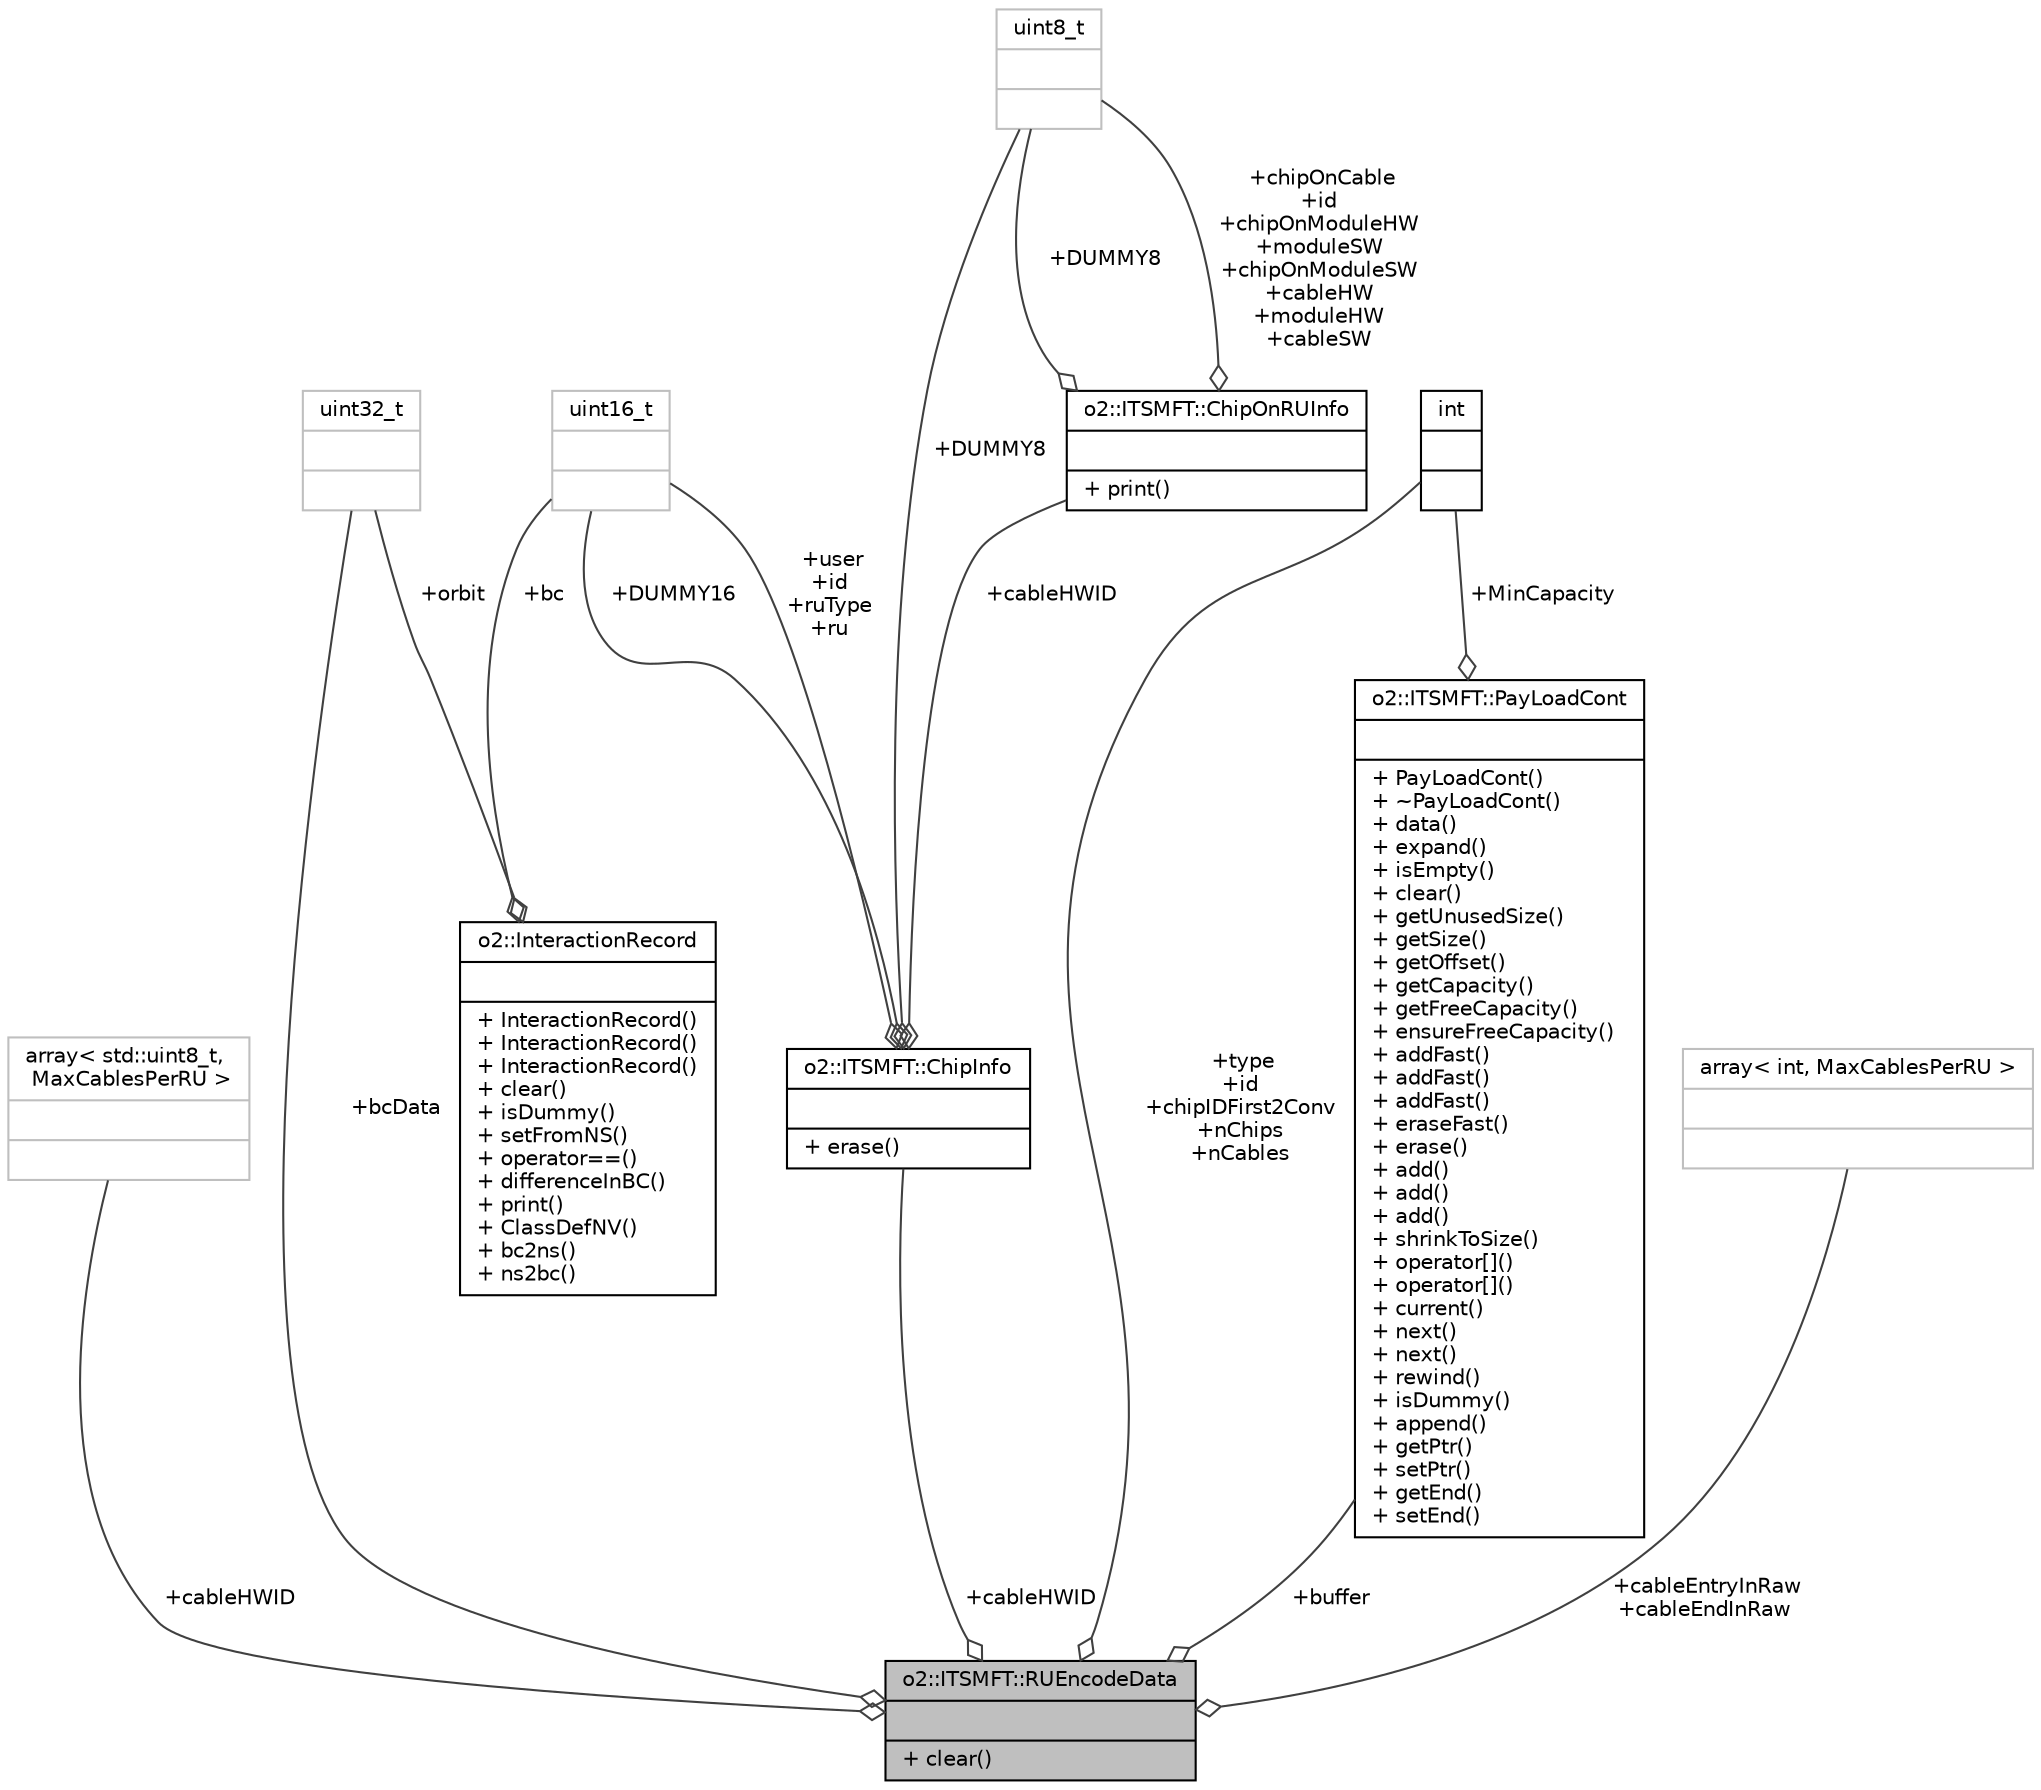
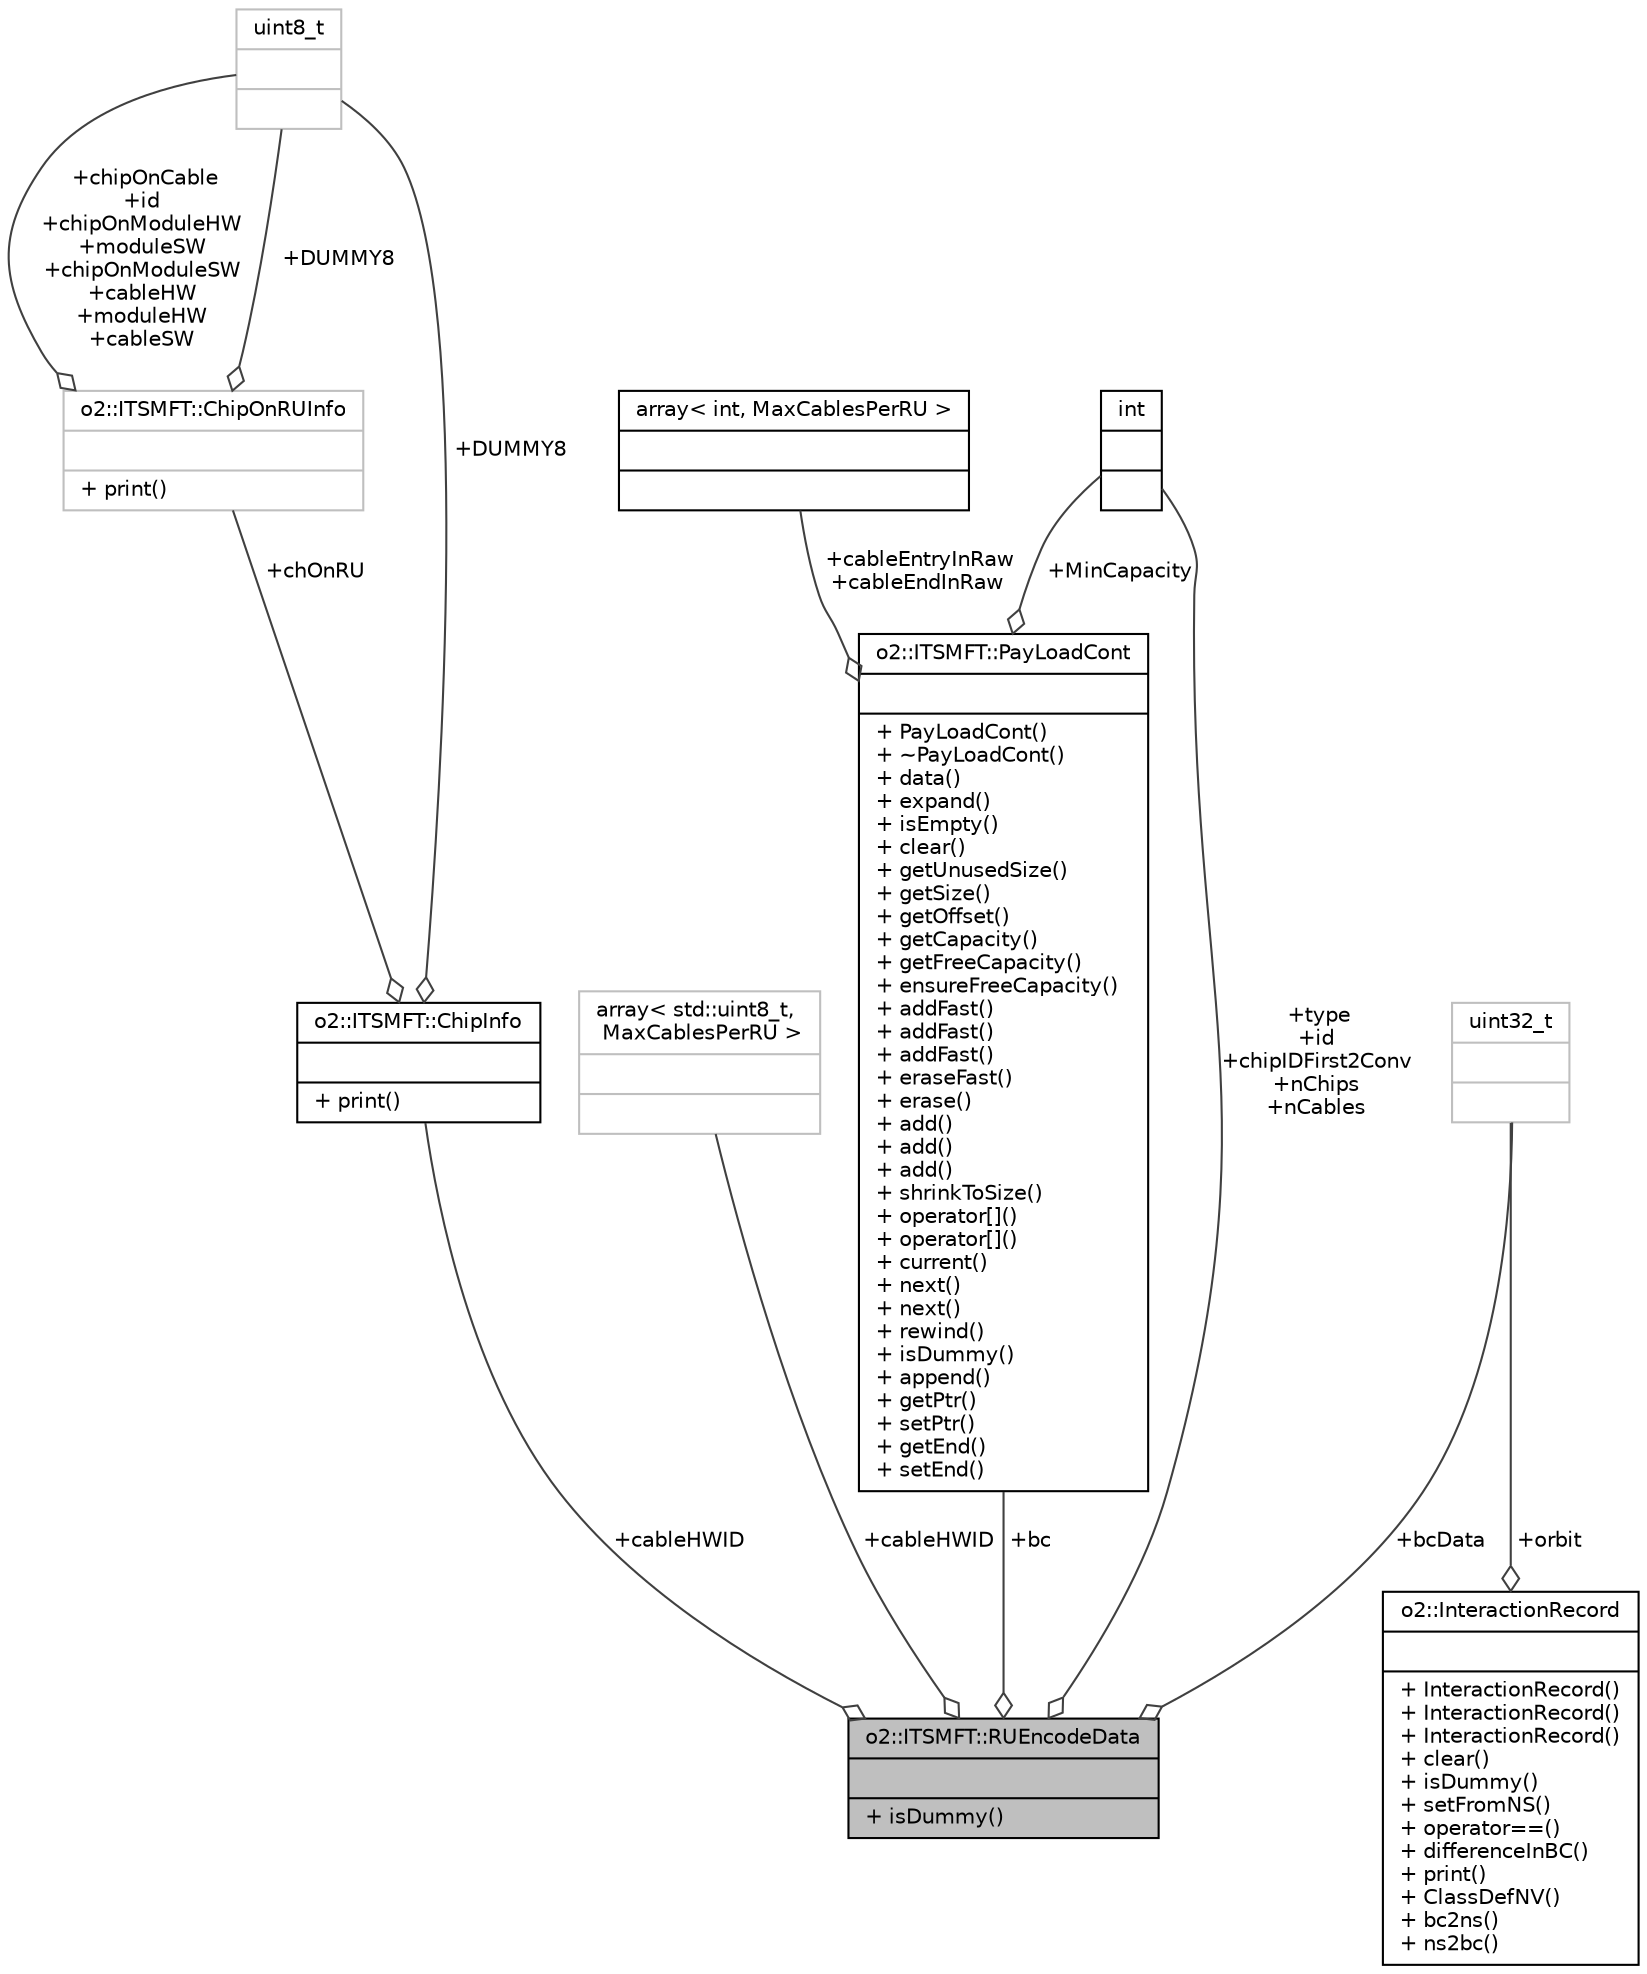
node "uint16_t": removed
node "o2::ITSMFT::ChipOnRUInfo": color black -> grey75
edge "o2::ITSMFT::ChipOnRUInfo" -> "o2::ITSMFT::ChipInfo": label " +cableHWID" -> " +chOnRU"
node "array< int, MaxCablesPerRU >": color grey75 -> black
node "o2::ITSMFT::ChipInfo": text "+ erase()" -> "+ print()"
edge "array< int, MaxCablesPerRU >" -> "o2::ITSMFT::RUEncodeData": now "array< int, MaxCablesPerRU >" -> "o2::ITSMFT::PayLoadCont"
edge "o2::ITSMFT::PayLoadCont" -> "o2::ITSMFT::RUEncodeData": label " +buffer" -> " +bc"
node "o2::ITSMFT::RUEncodeData": text "+ clear()" -> "+ isDummy()"
